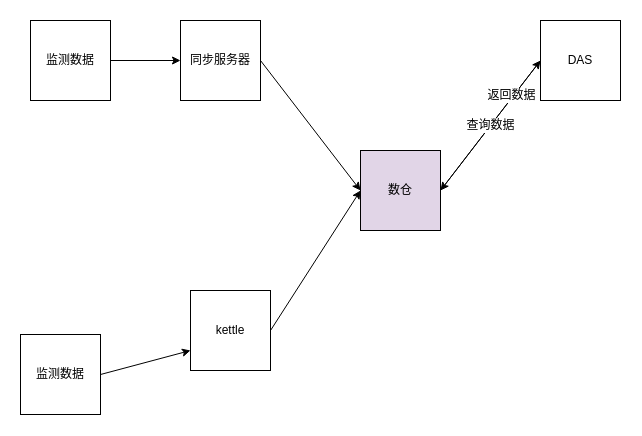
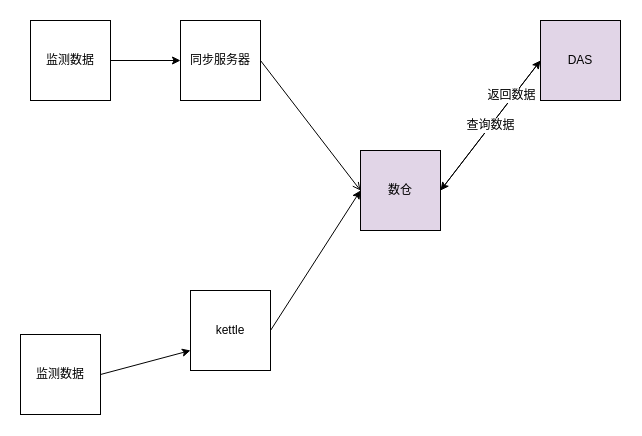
node "DAS": fillcolor #ffffff -> #e1d5e7
edge "同步服务器" -> "数仓": arrowhead classic -> open
